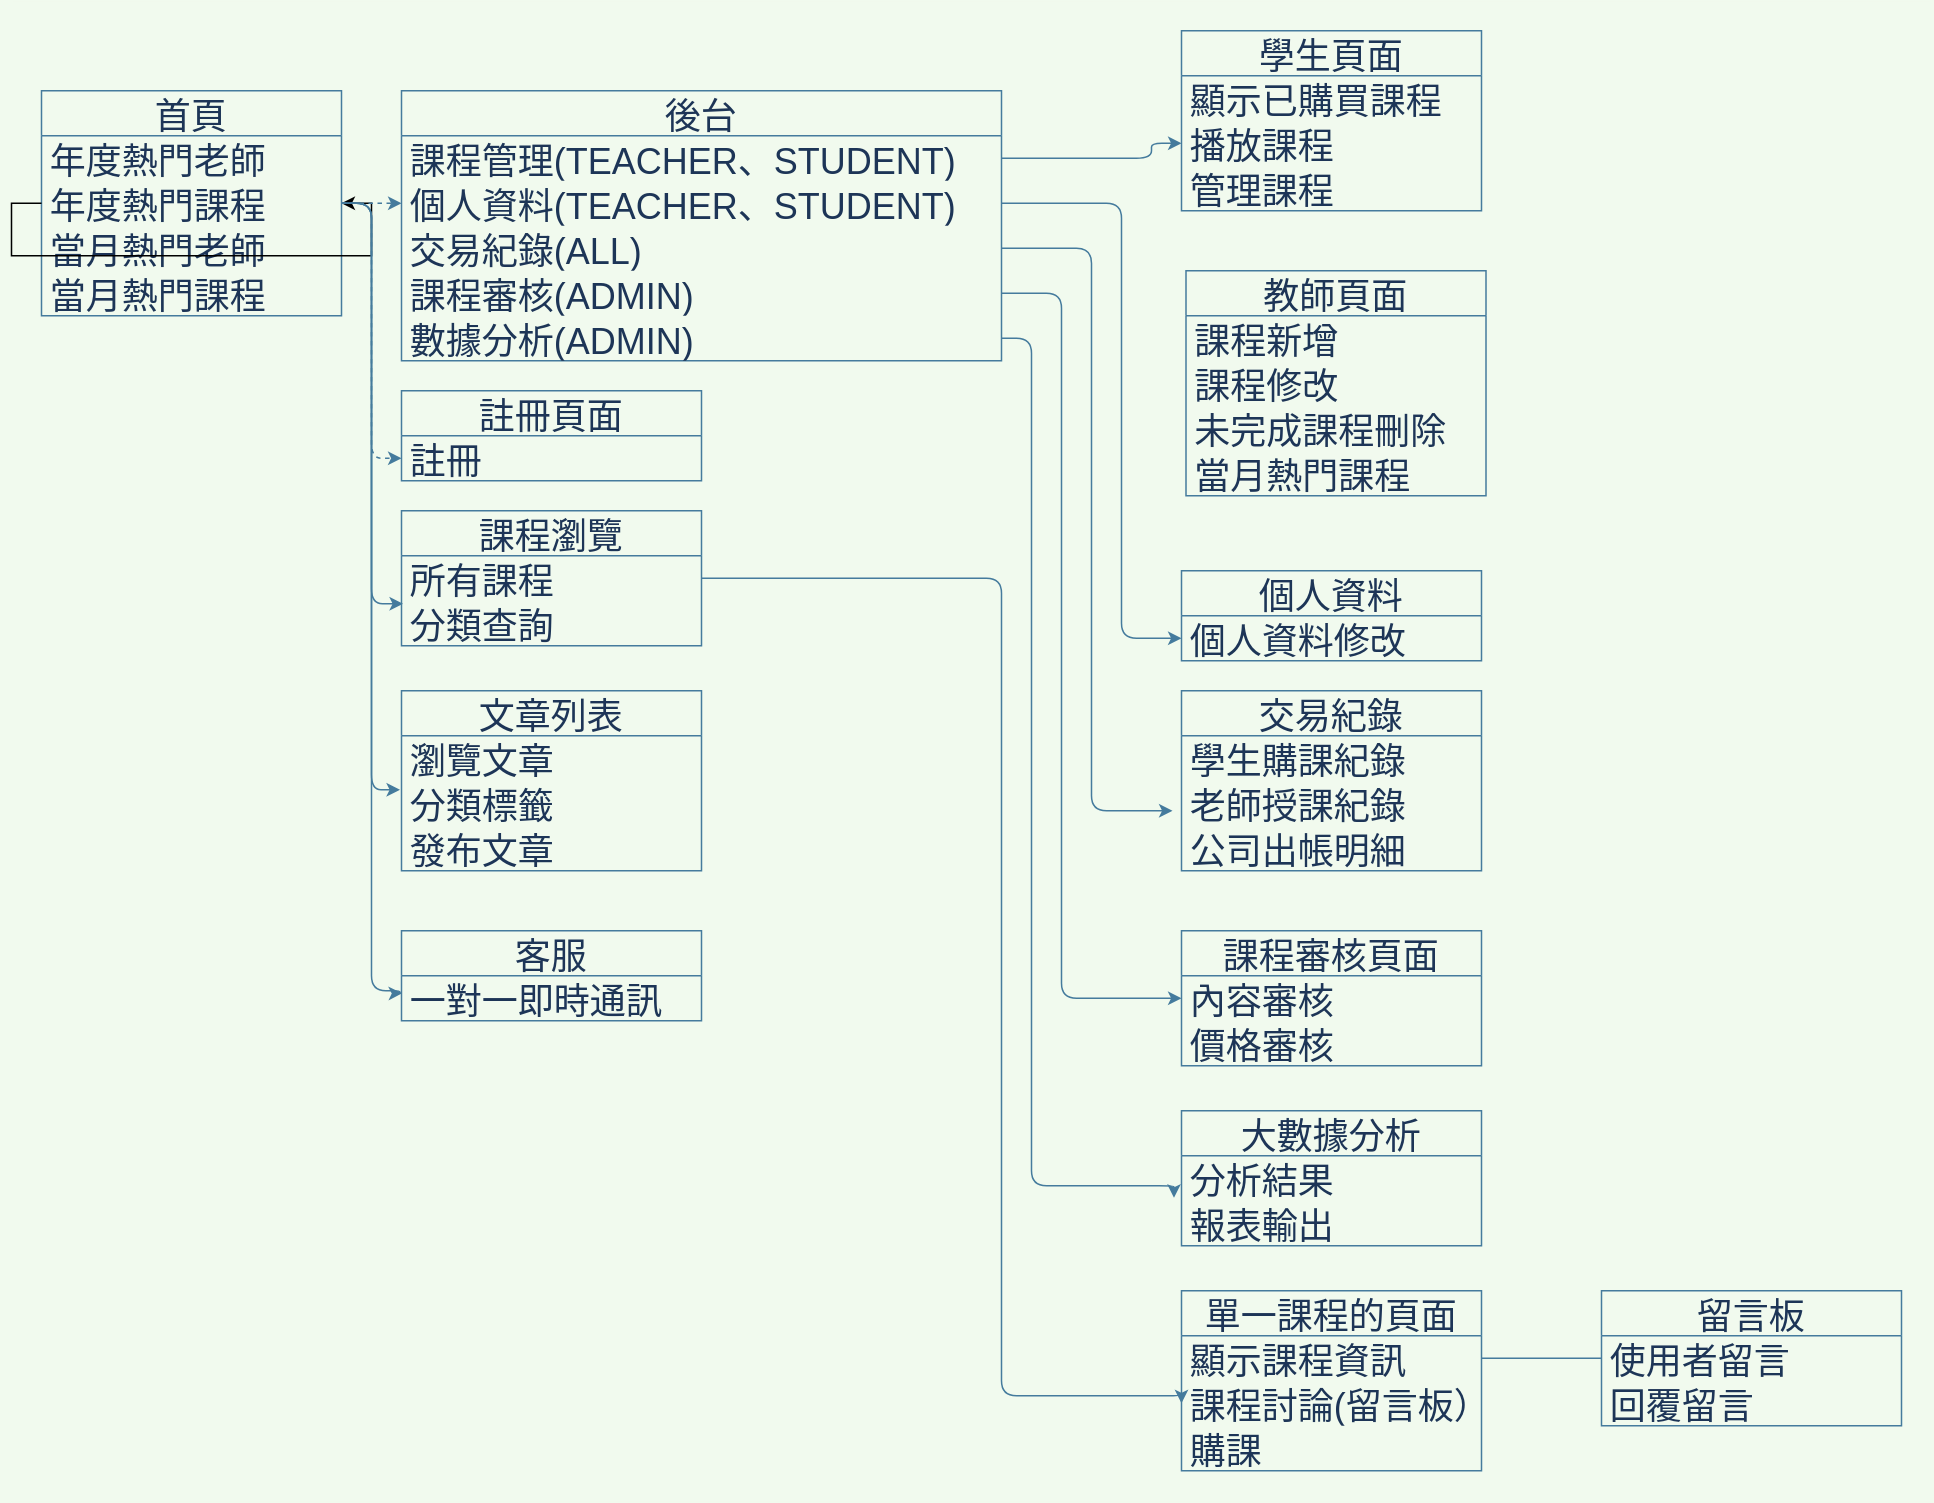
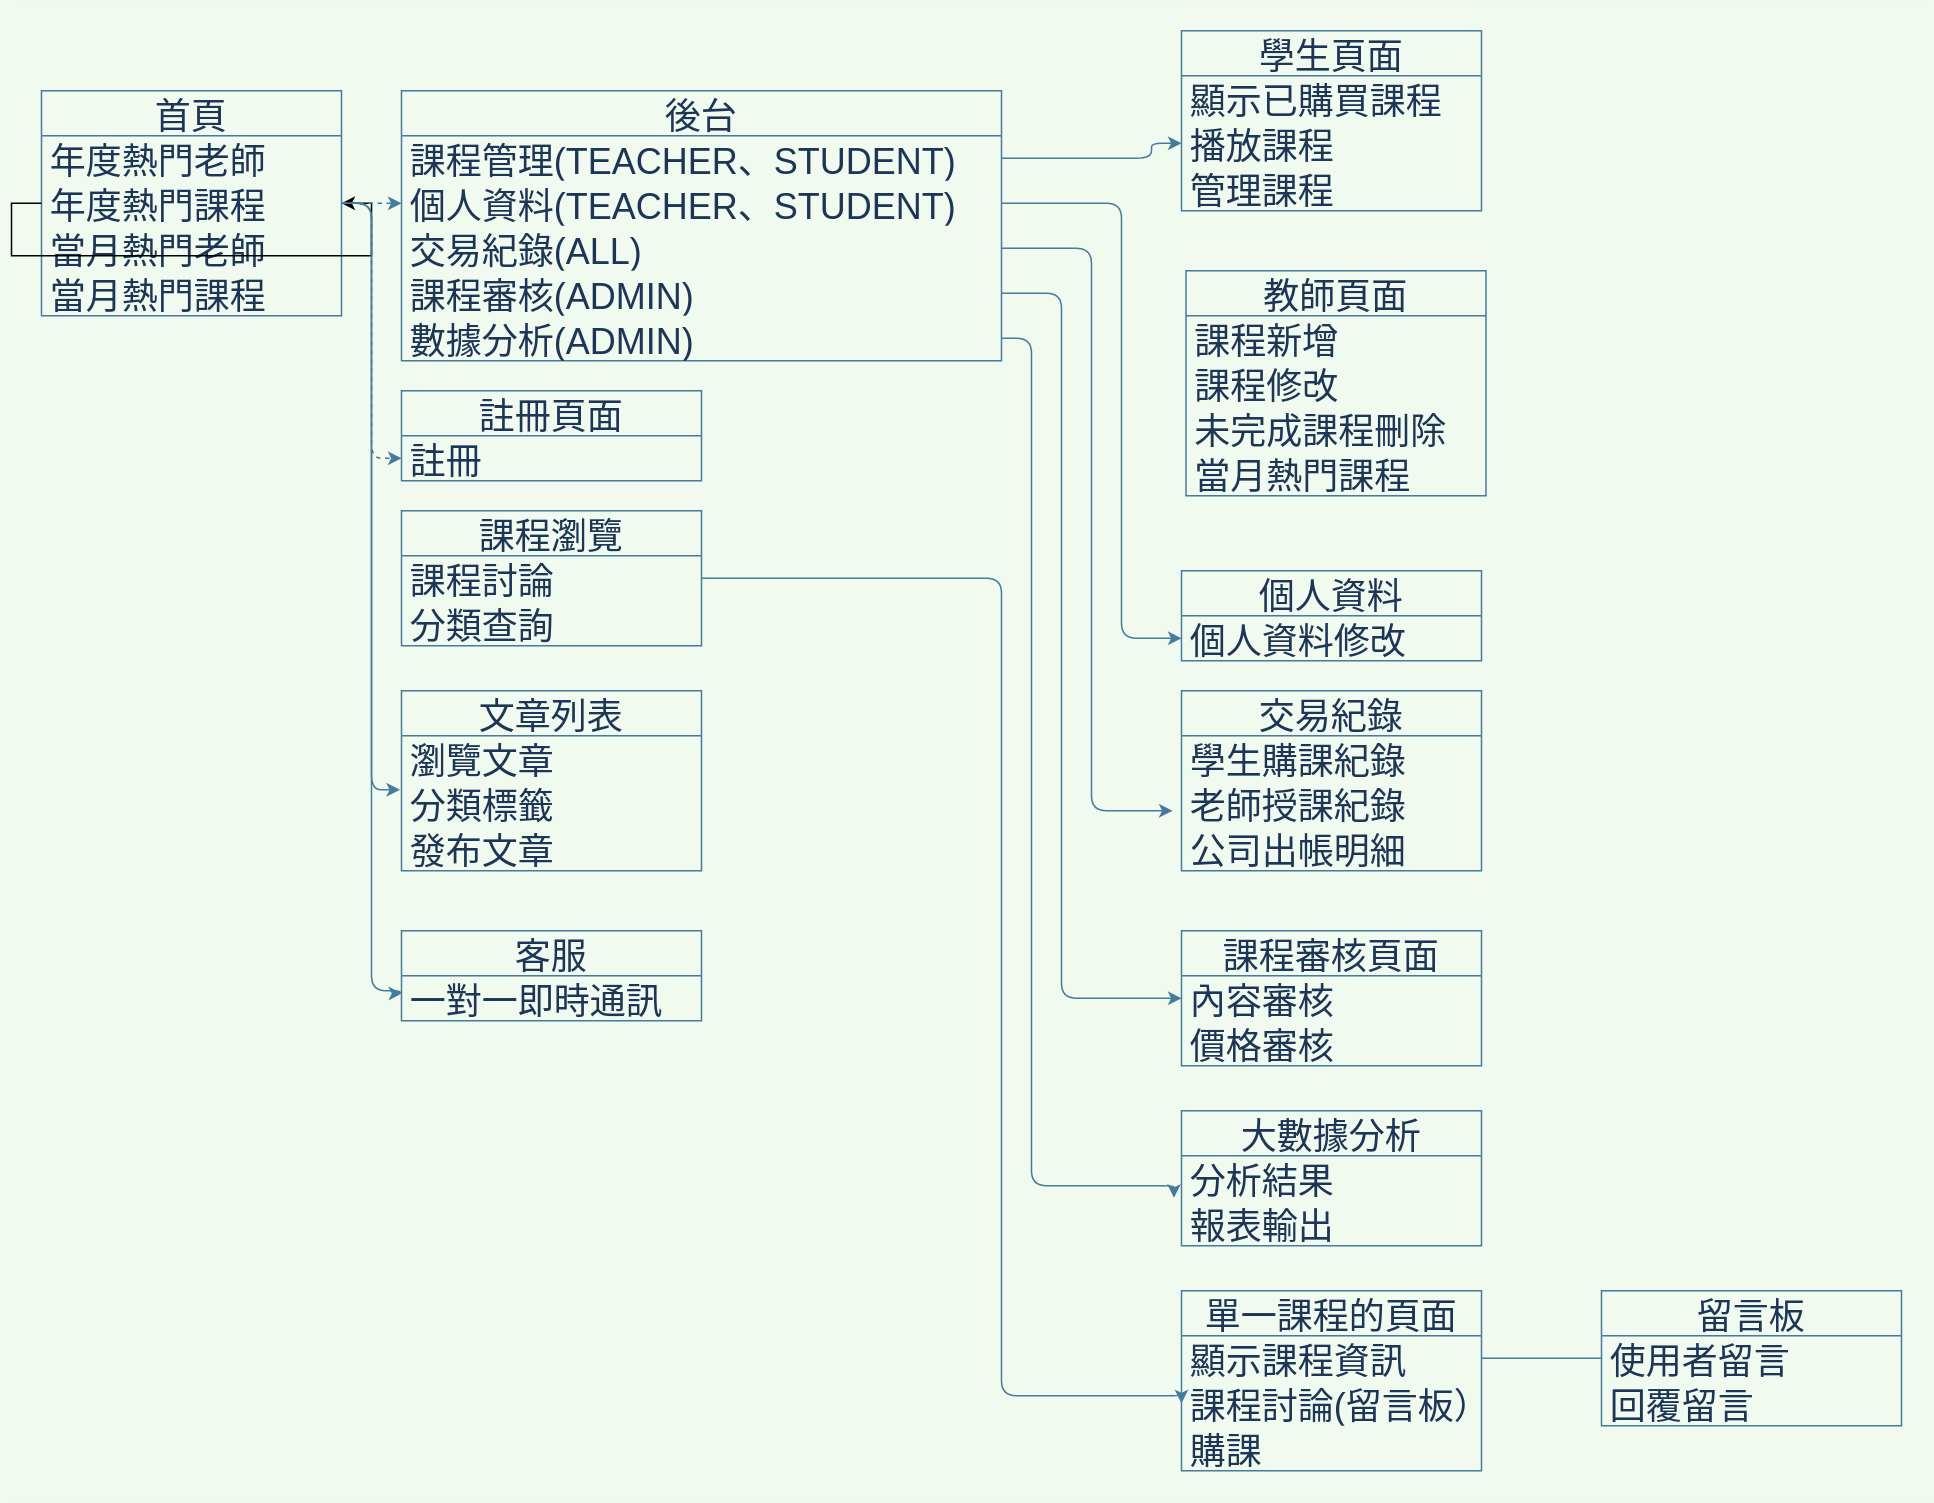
node "所有課程": label "所有課程" -> "課程討論"
edge "年度熱門課程" -> "分類查詢": removed
